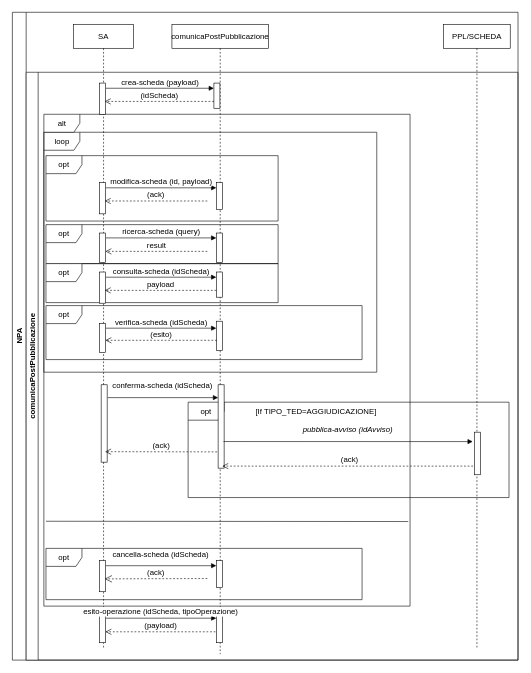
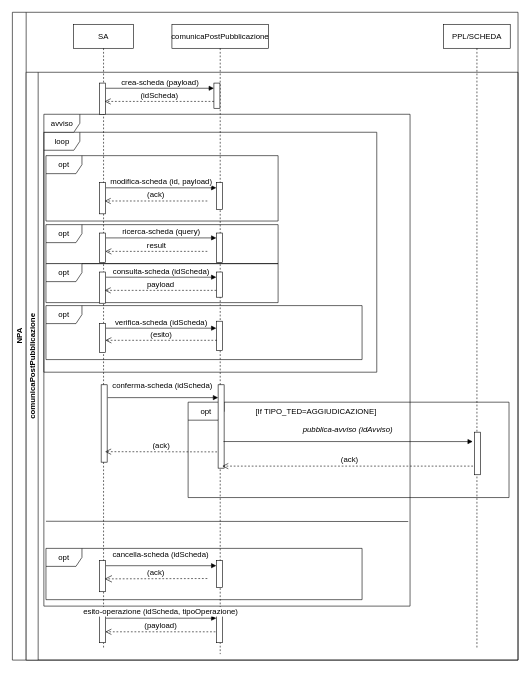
node "alt": label "alt" -> "avviso"
